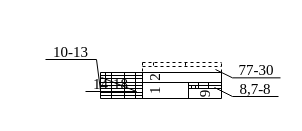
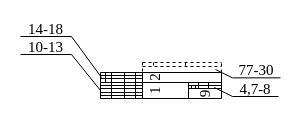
node "10-13": moved (71, 52) -> (46, 47)
node "14-18": moved (111, 84) -> (46, 29)
node "8,7-8": label "8,7-8" -> "4,7-8"
